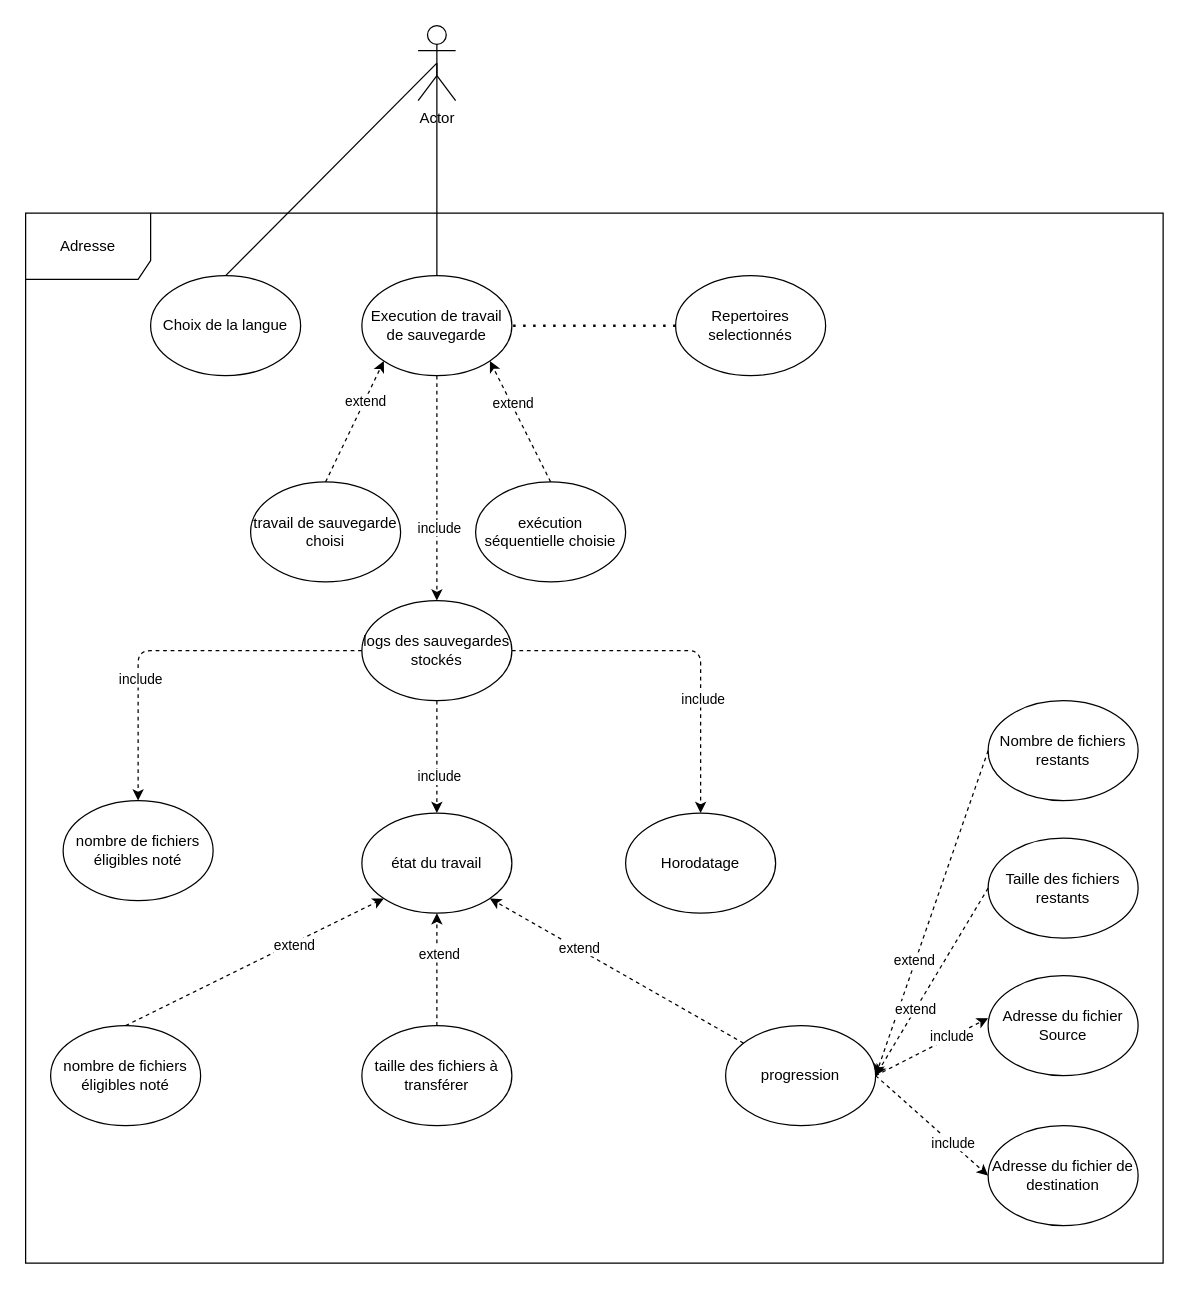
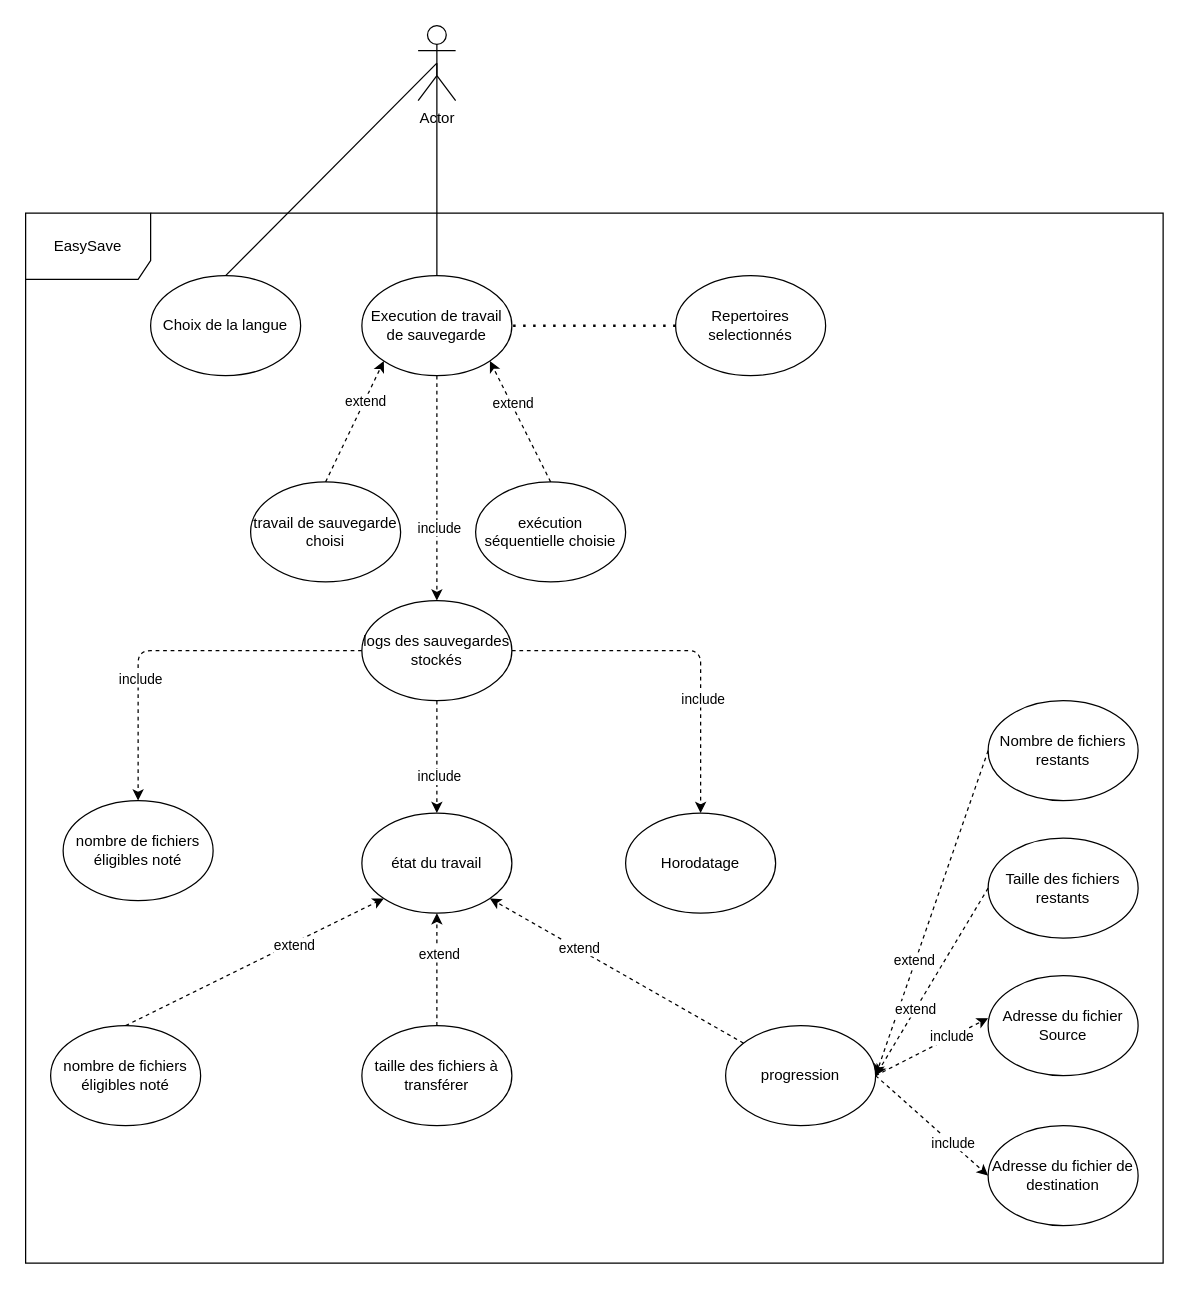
node "Adresse": label "Adresse" -> "EasySave"
